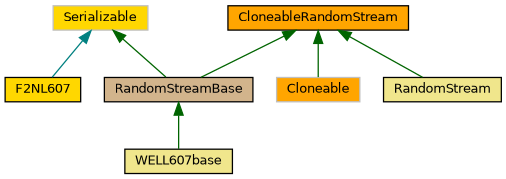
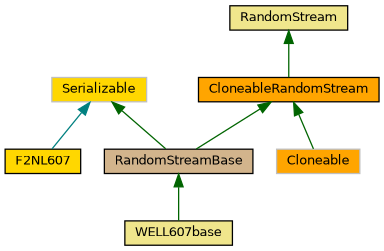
edge "RandomStream" -> "CloneableRandomStream": reversed
